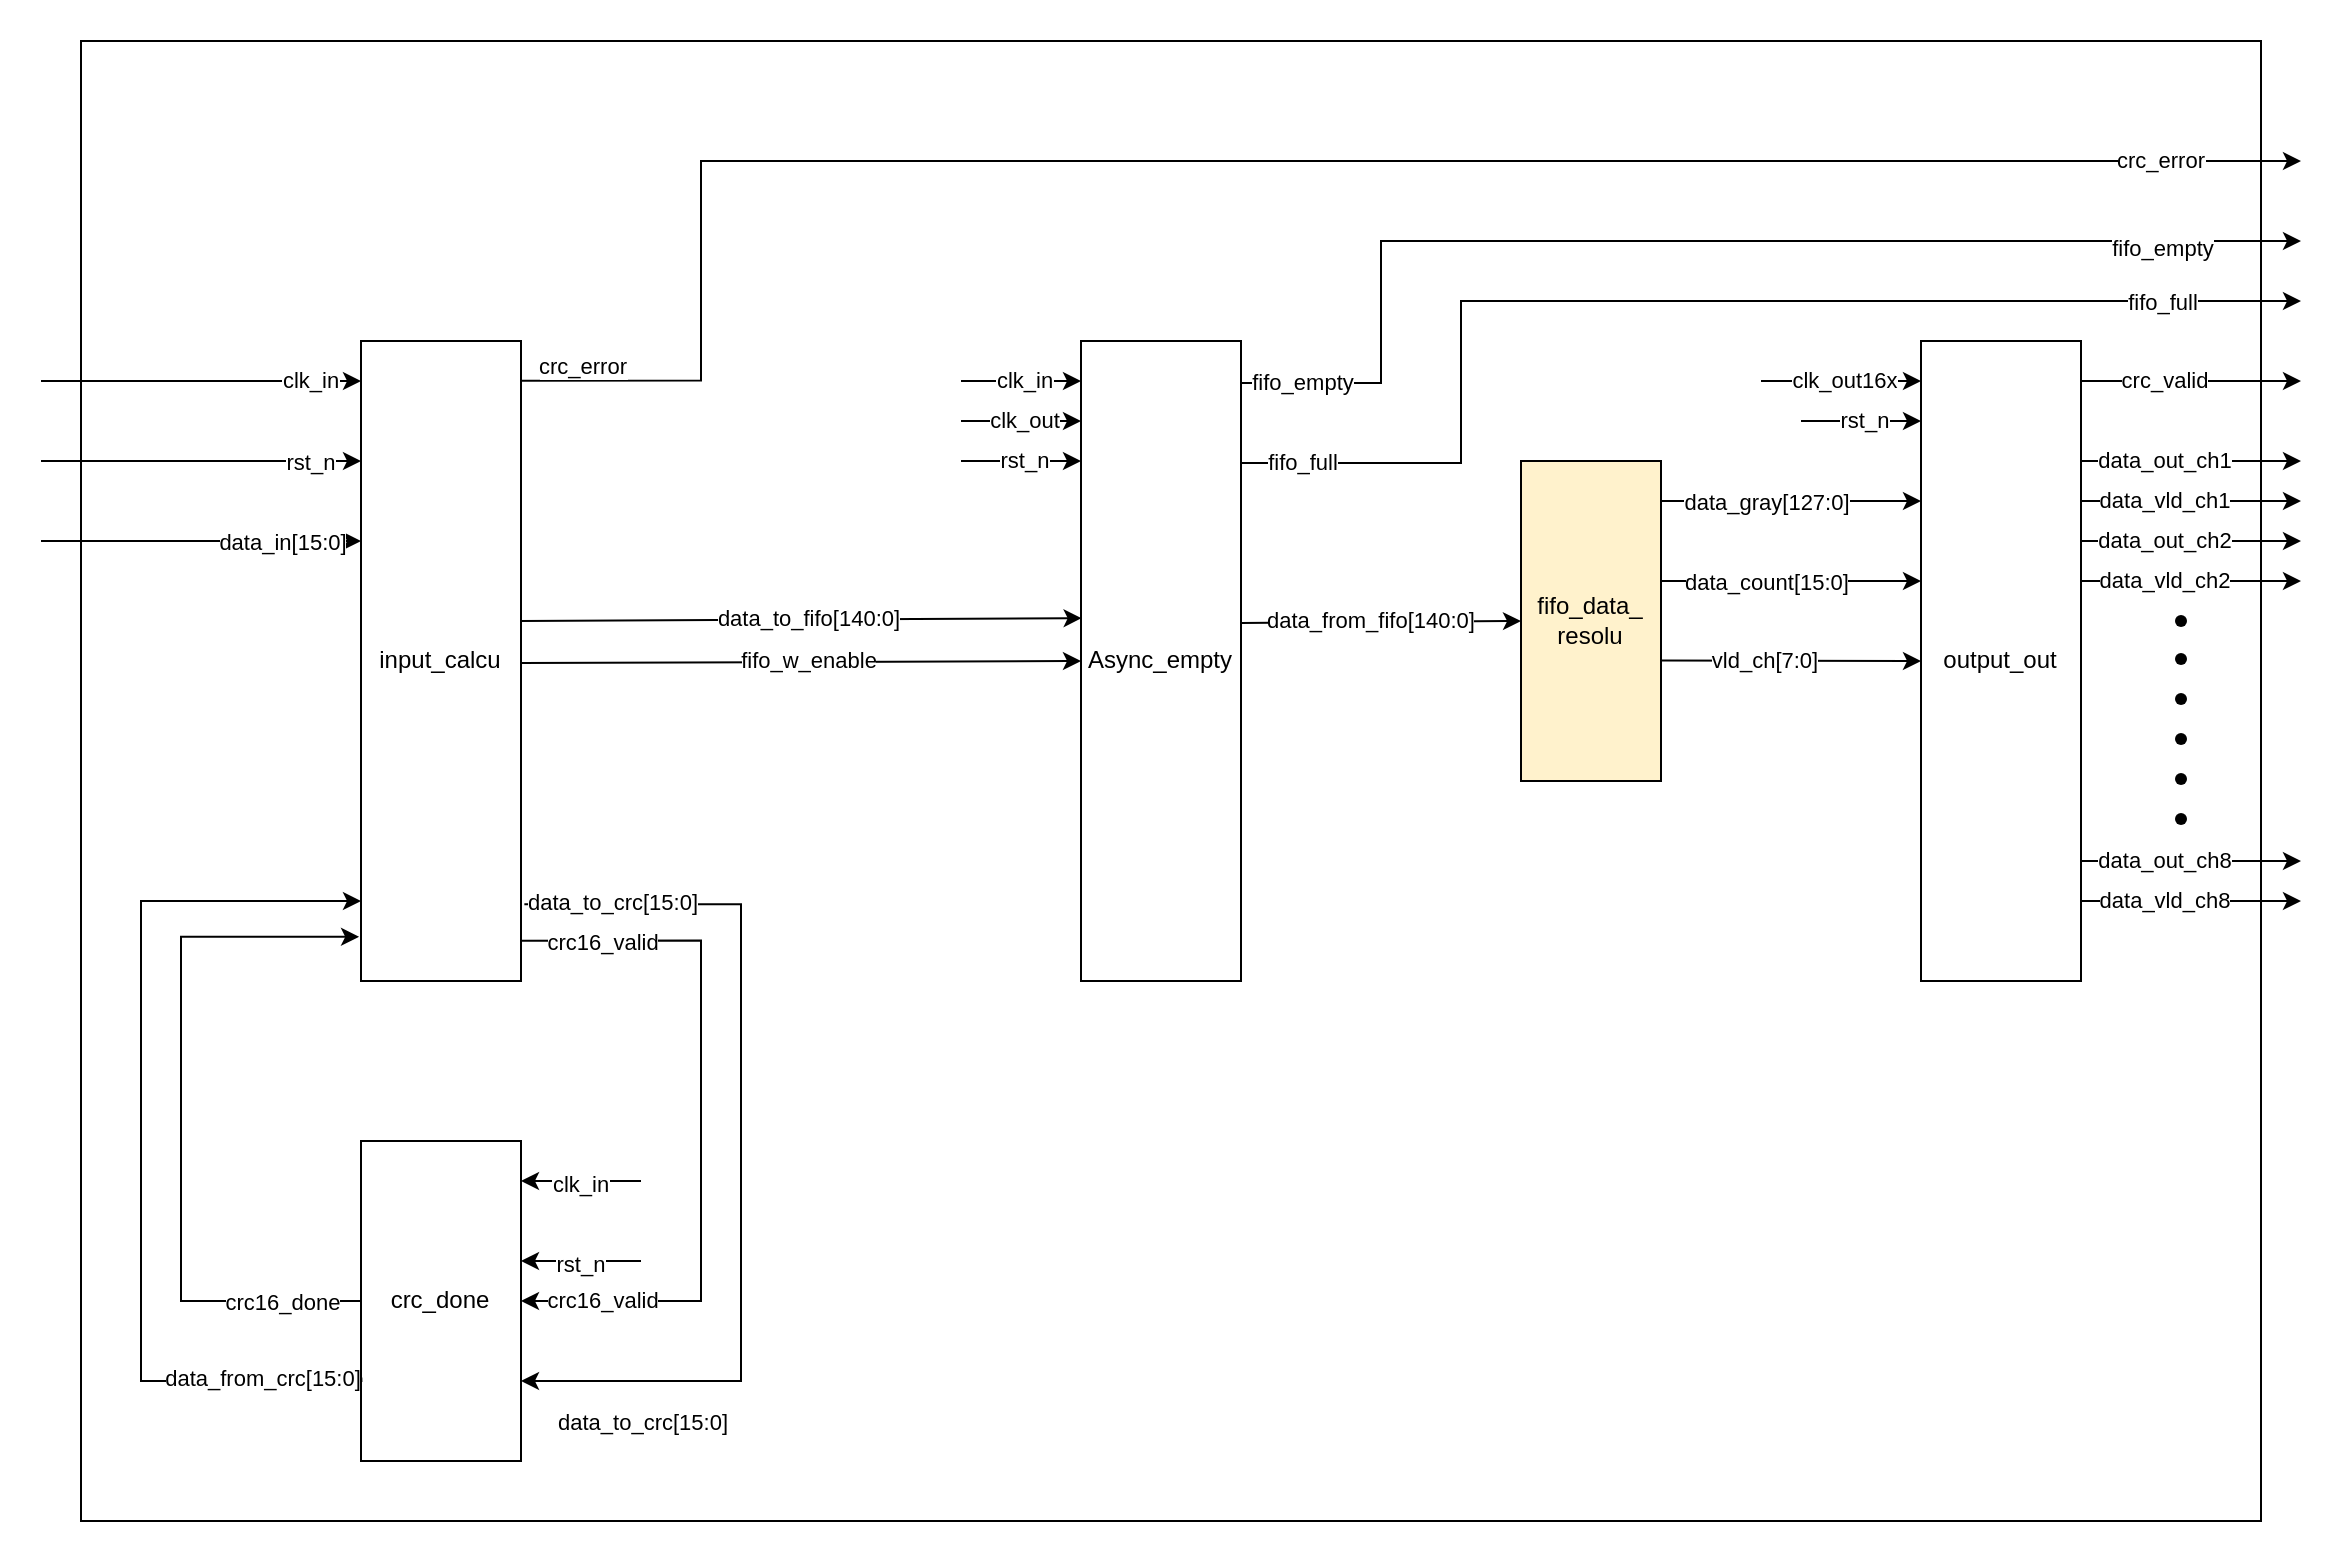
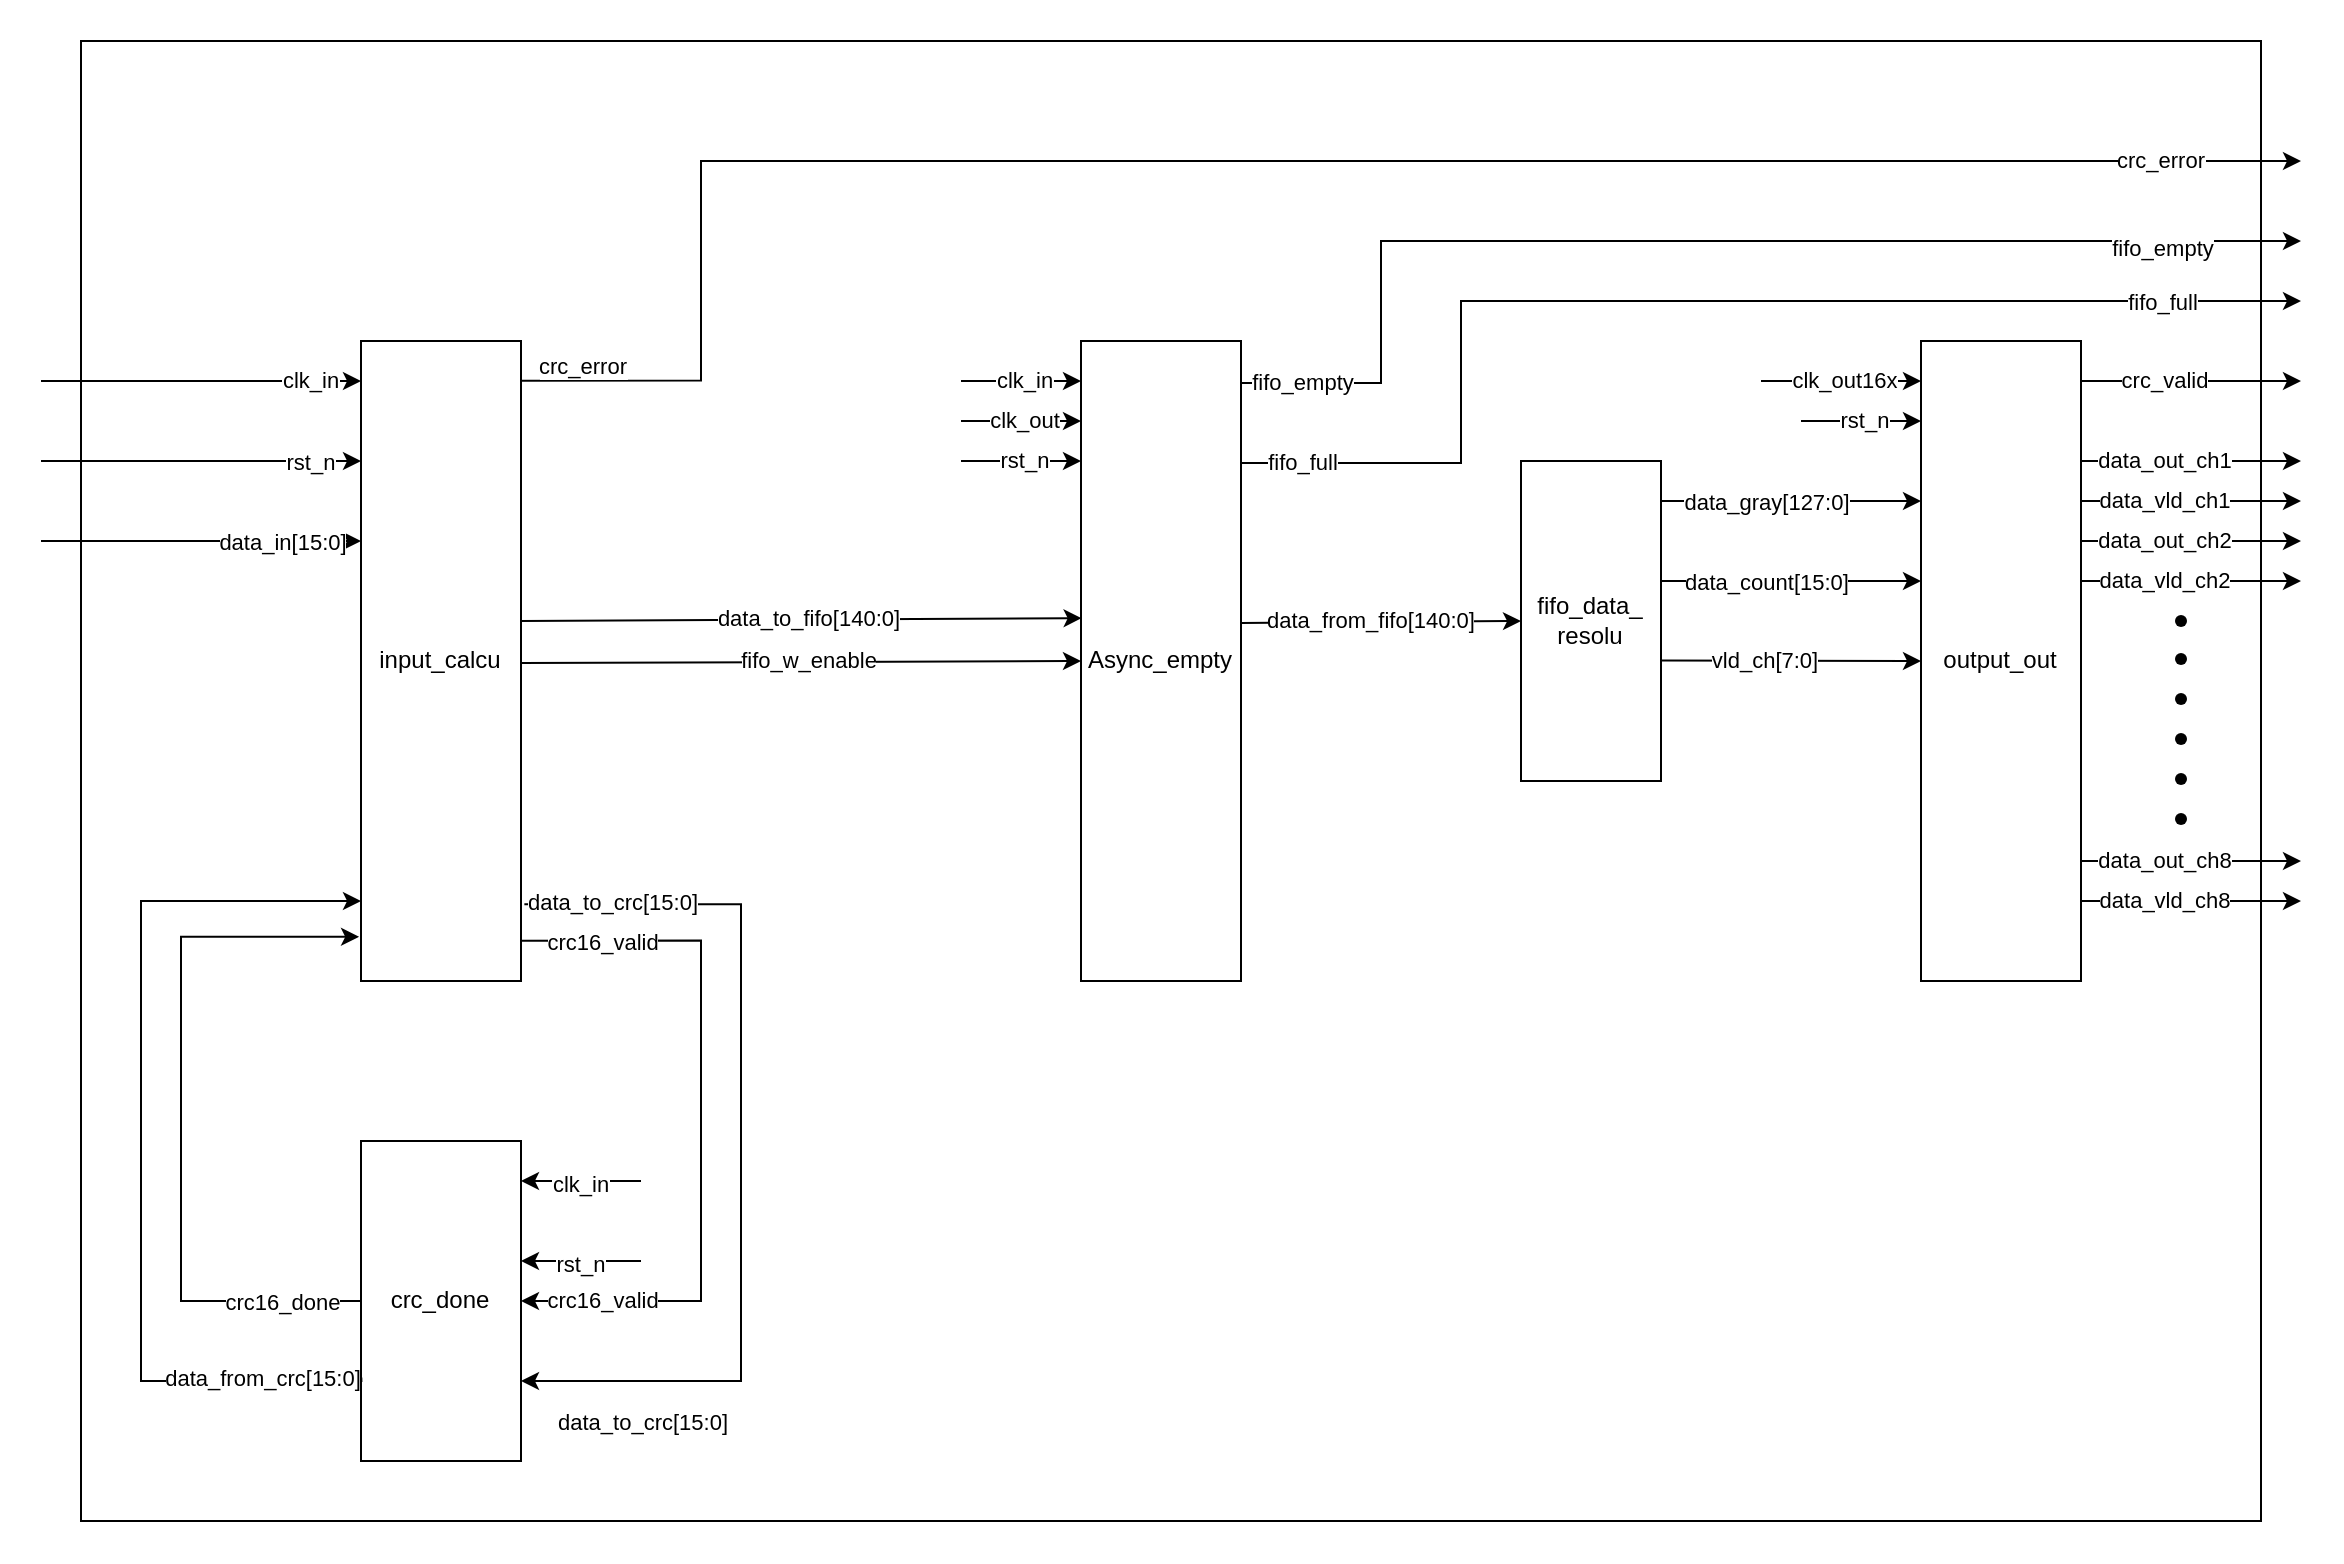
node "fifo_data_ resolu": fillcolor #fff2cc -> #ffffff
